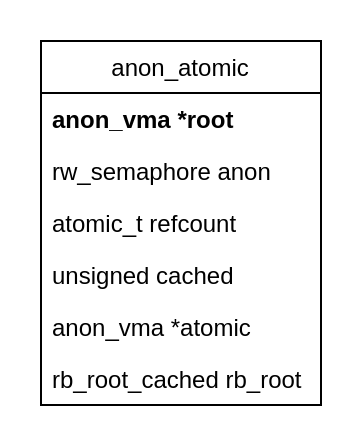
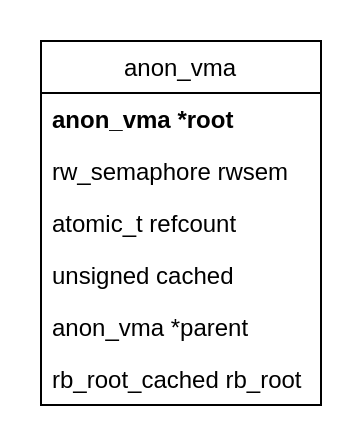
node "anon_atomic": label "anon_atomic" -> "anon_vma"
node "rw_semaphore anon": label "rw_semaphore anon" -> "rw_semaphore rwsem"
node "anon_vma *atomic": label "anon_vma *atomic" -> "anon_vma *parent"
